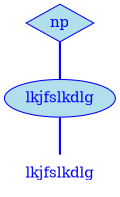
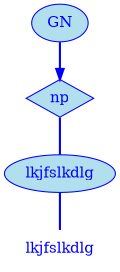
node "GN": added
